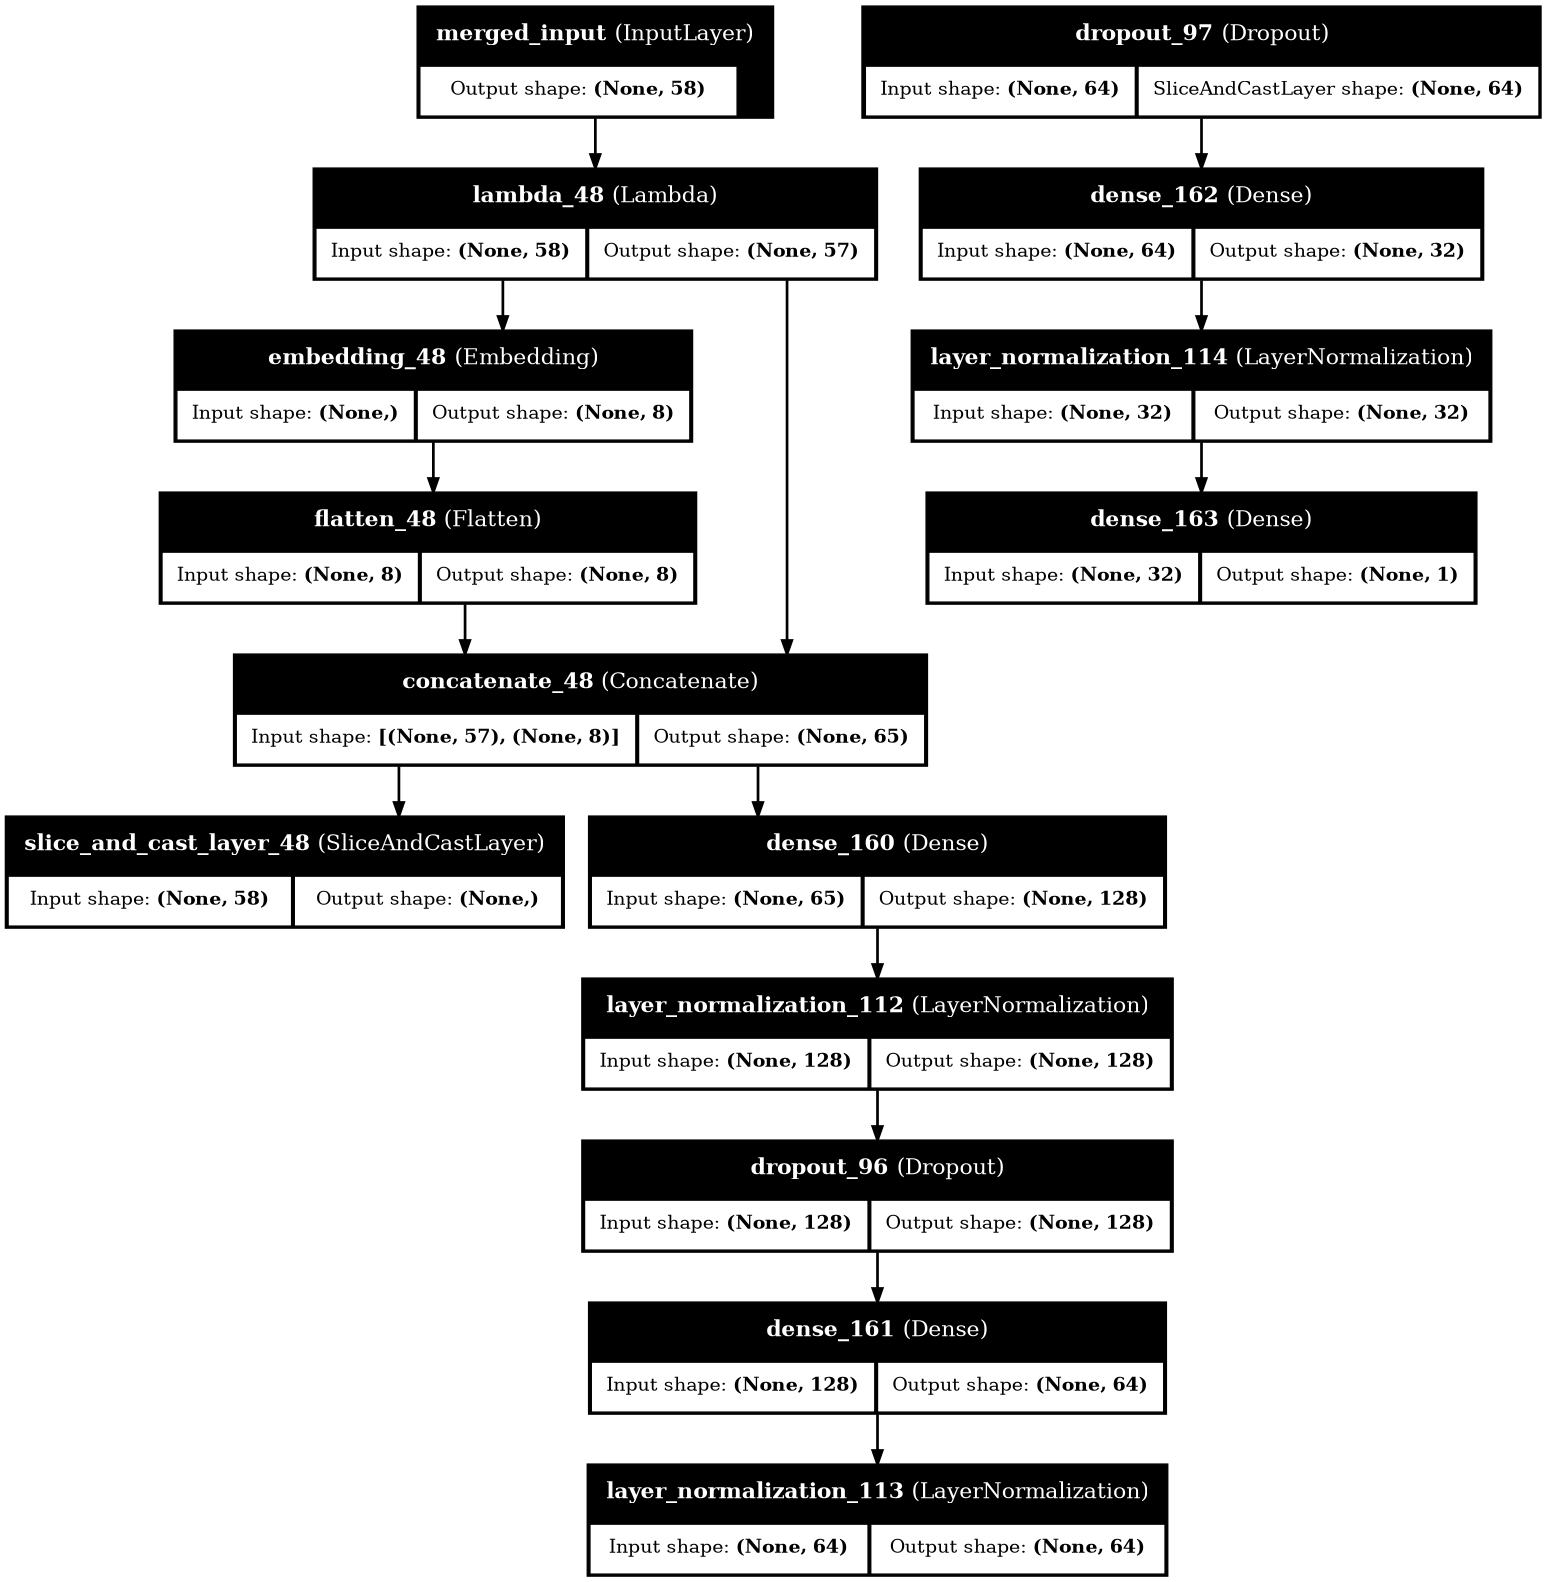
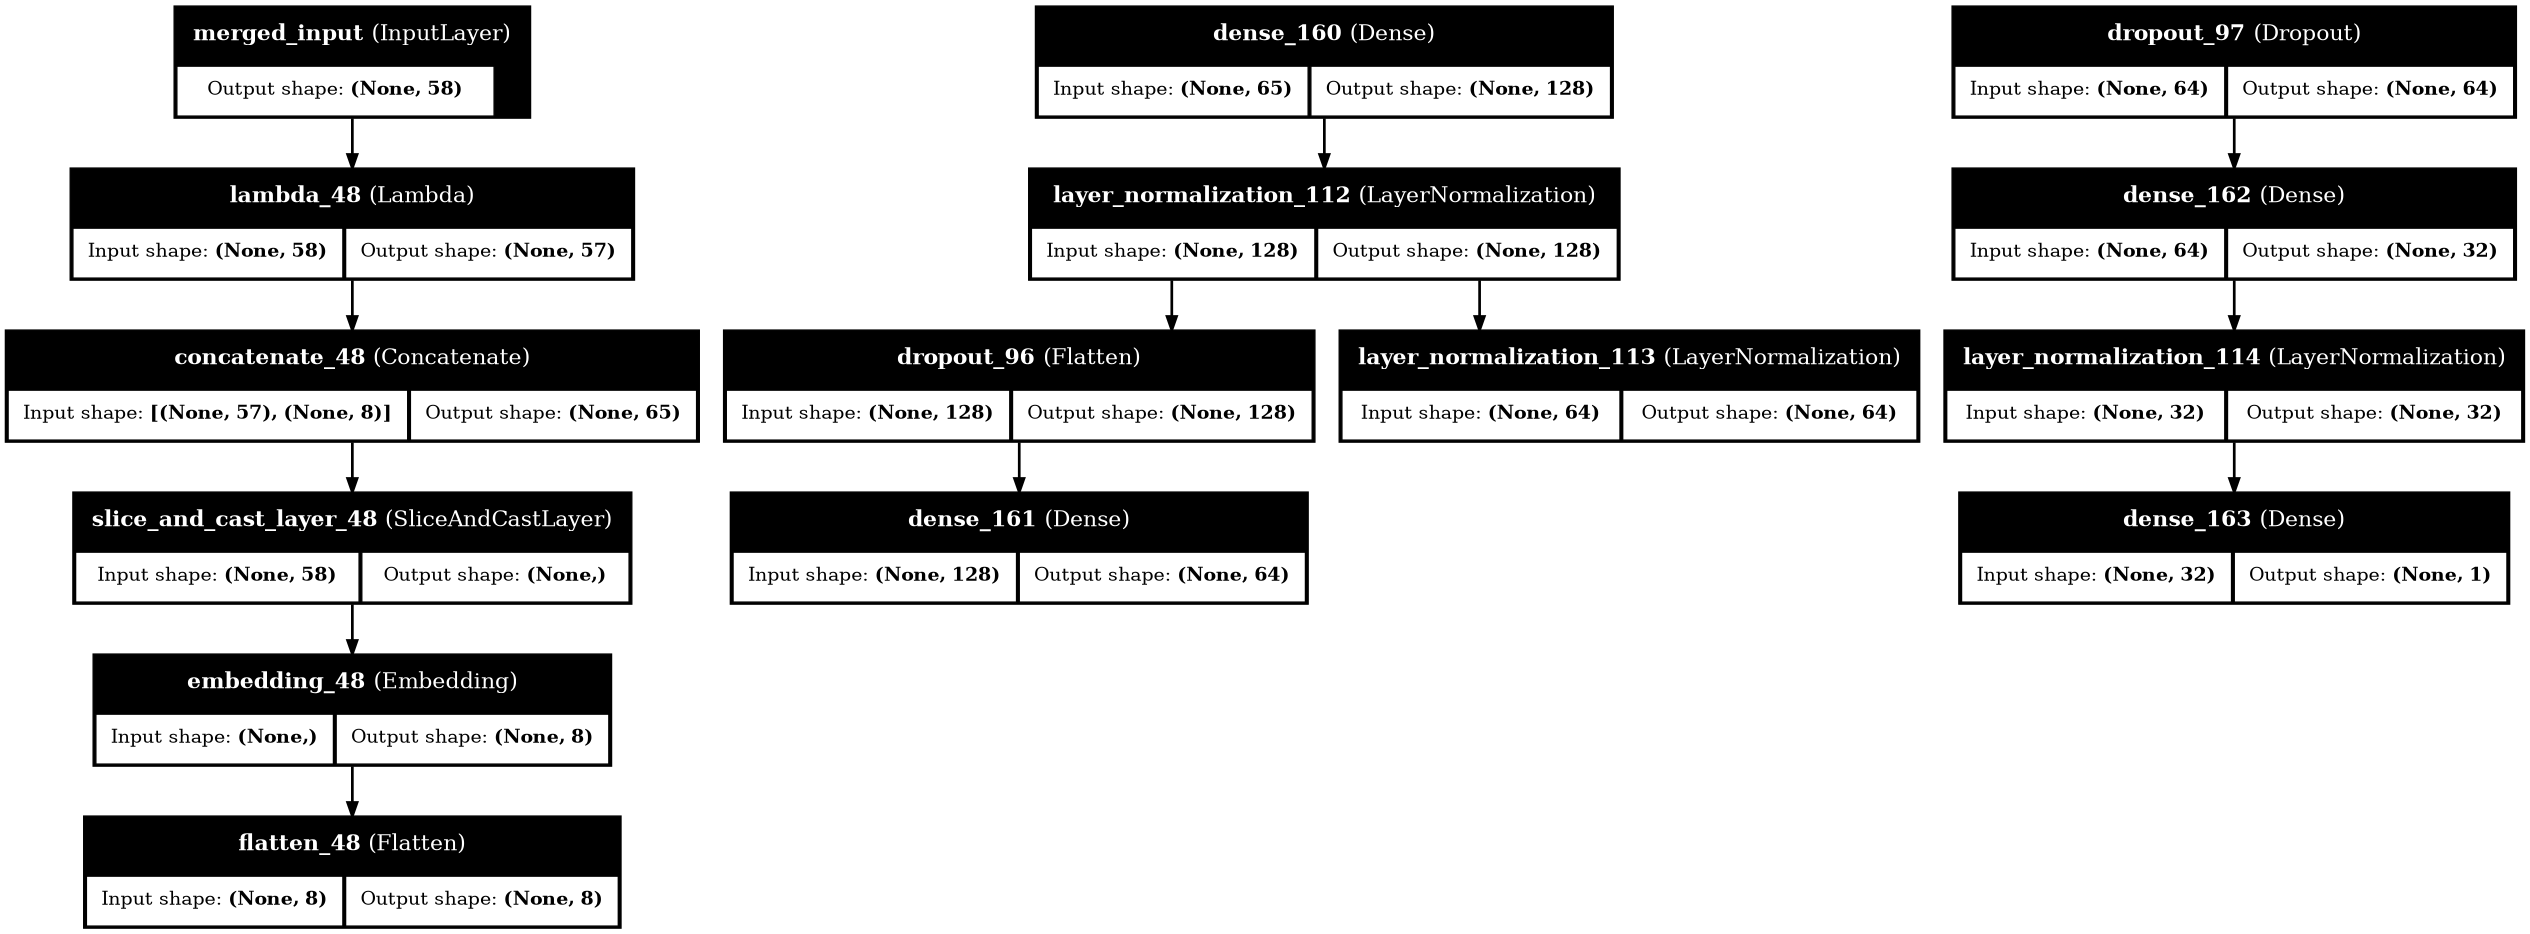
node "dropout_97": text "SliceAndCastLayer shape:" -> "Output shape:"
edge "lambda_48" -> "embedding_48": now "slice_and_cast_layer_48" -> "embedding_48"
edge "flatten_48" -> "concatenate_48": removed
edge "concatenate_48" -> "dense_160": removed
node "dropout_96": text "(Dropout)" -> "(Flatten)"
edge "dense_161" -> "layer_normalization_113": now "layer_normalization_112" -> "layer_normalization_113"
